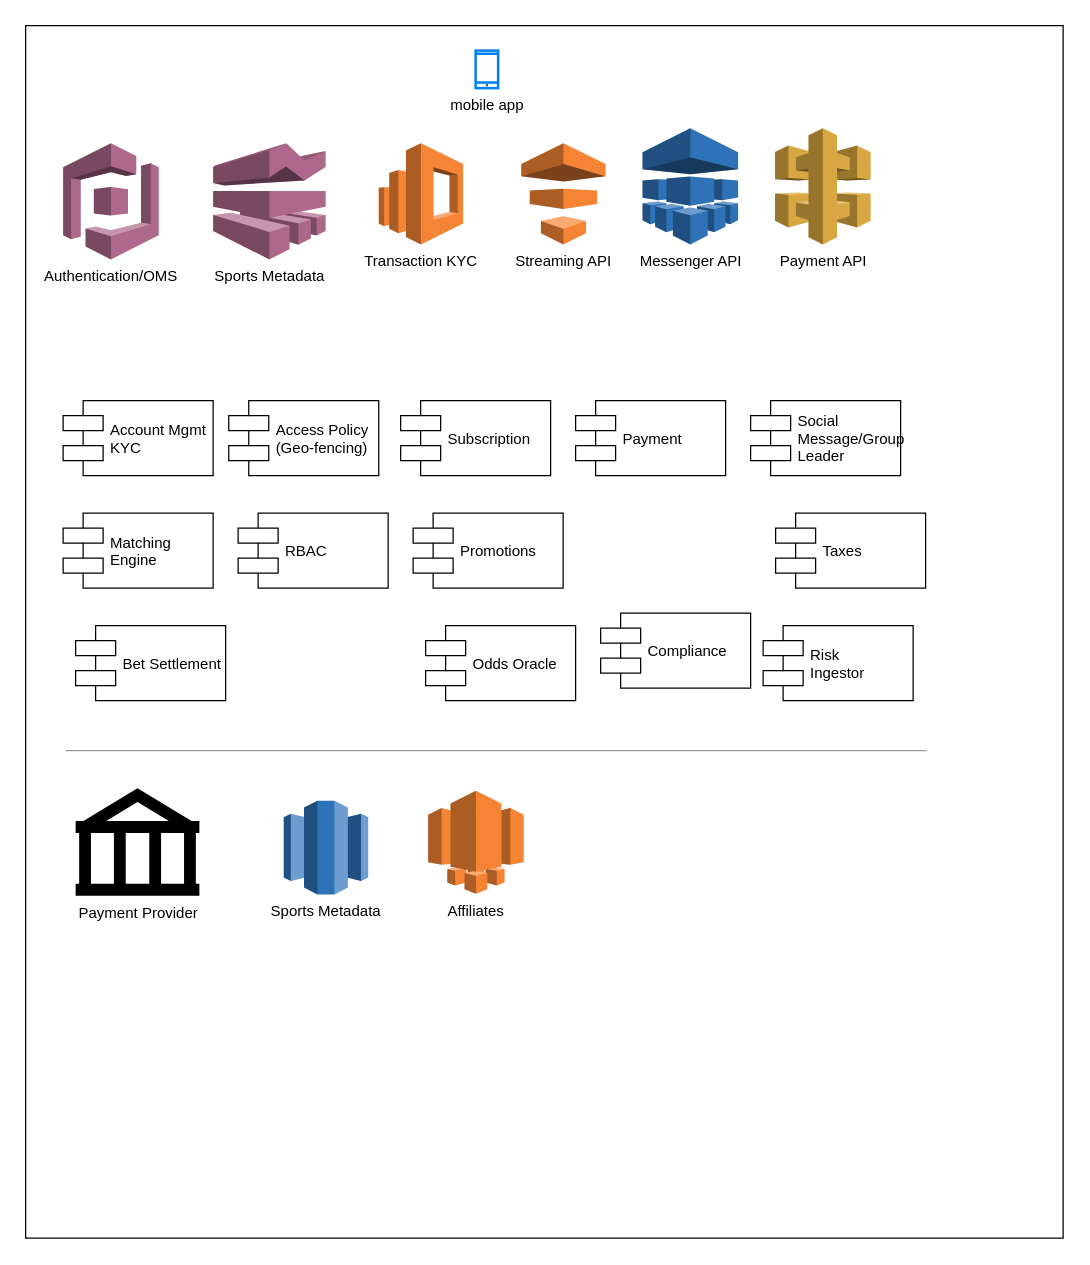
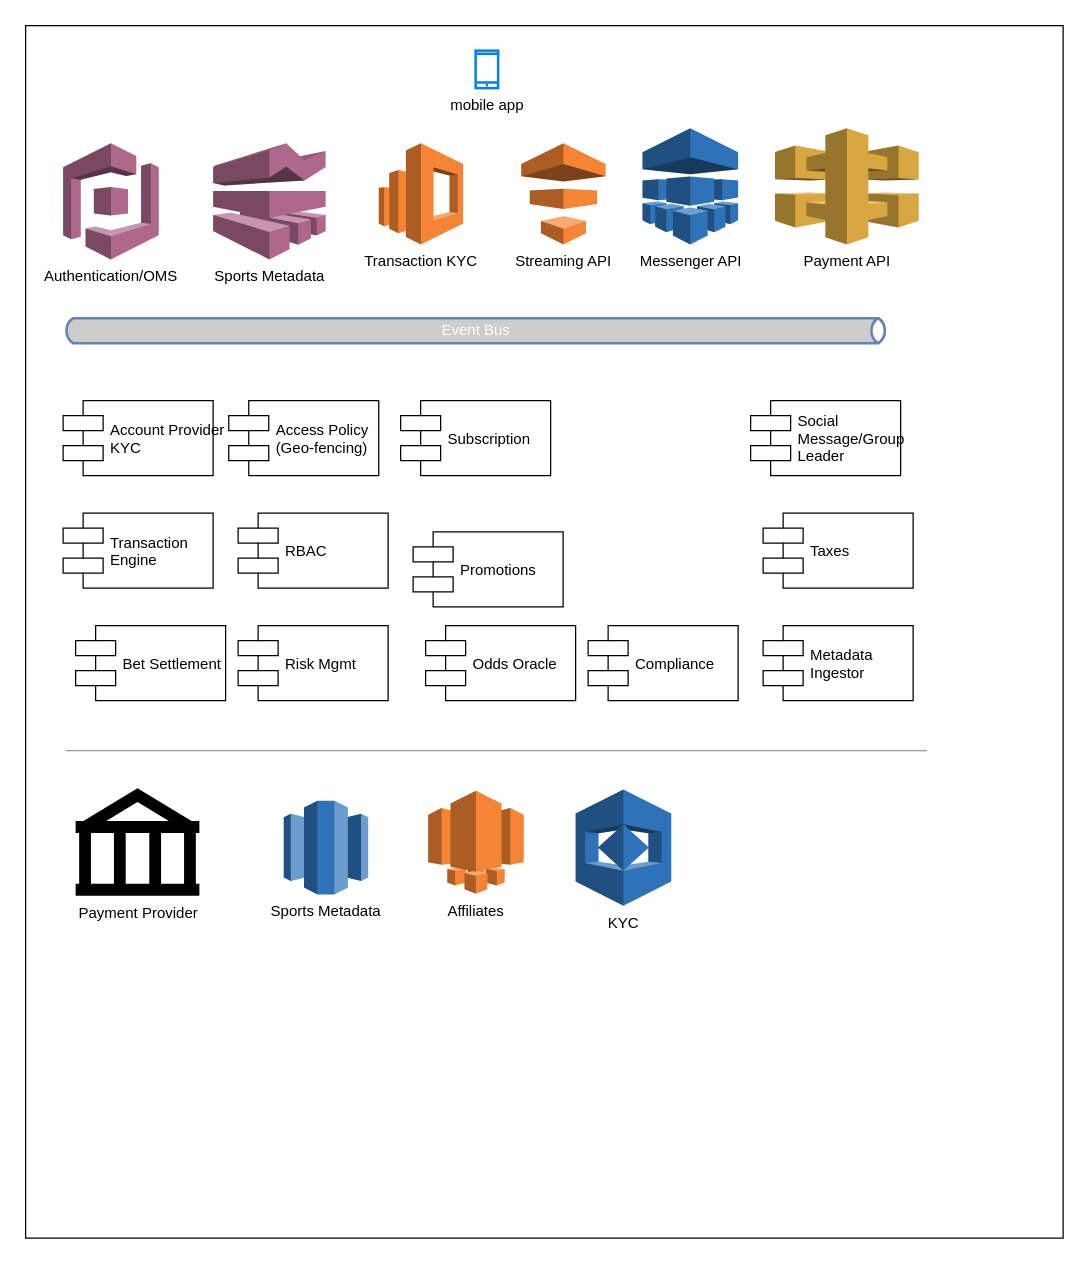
node "Payment API": size 96x116 -> 144x116
node "Event Bus": added
node "Account Mgmt KYC": label "Account Mgmt KYC" -> "Account Provider KYC"
node "Payment": removed
node "Matching Engine": label "Matching Engine" -> "Transaction Engine"
node "Promotions": moved (488, 551) -> (488, 569)
node "Taxes": moved (851, 551) -> (838, 551)
node "Compliance": moved (676, 651) -> (663, 663)
node "Risk Ingestor": label "Risk Ingestor" -> "Metadata Ingestor"
node "Risk Mgmt": added
node "KYC": added
